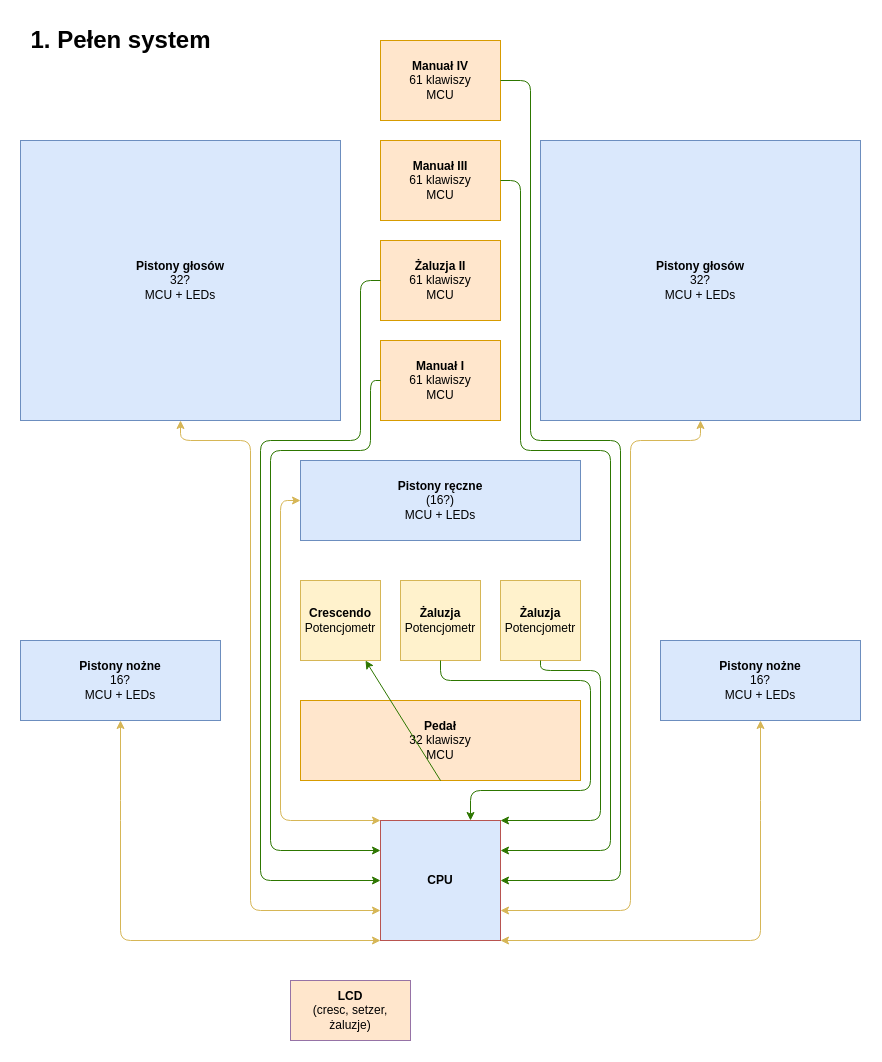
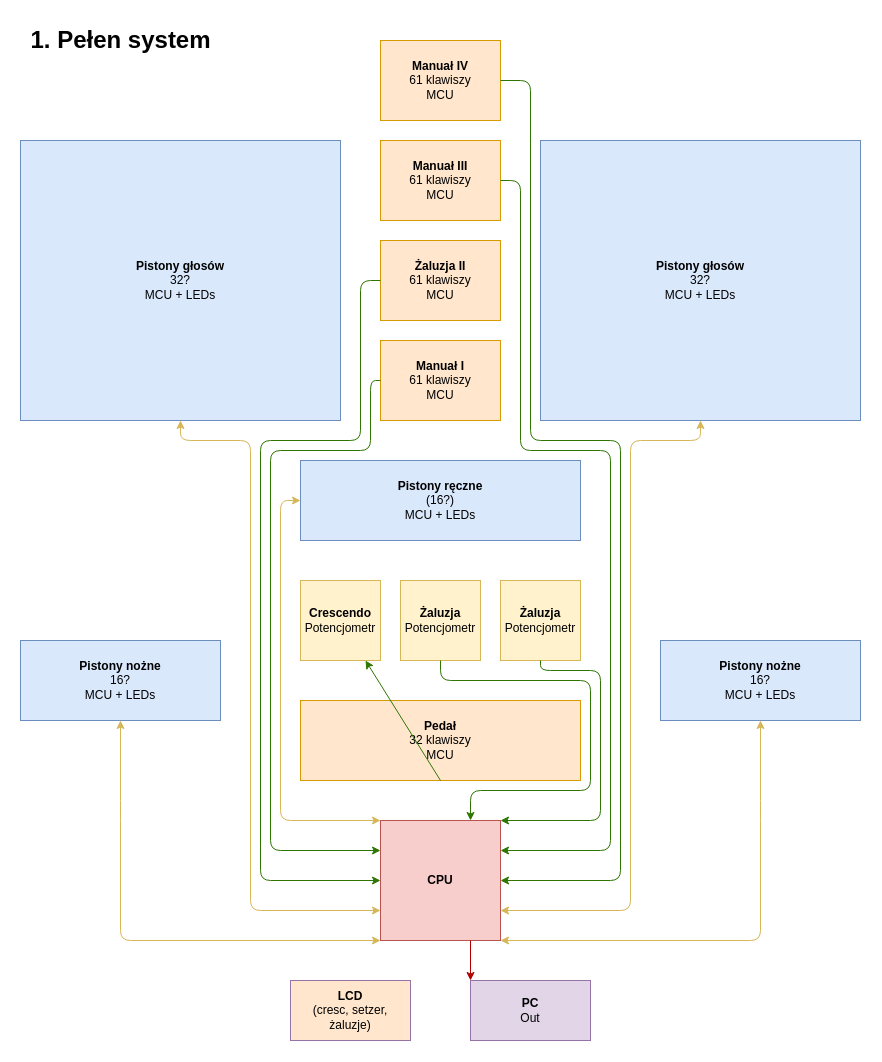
node "CPU": fillcolor #dae8fc -> #f8cecc
edge "CPU" -> "PC Out": added
node "PC Out": added
